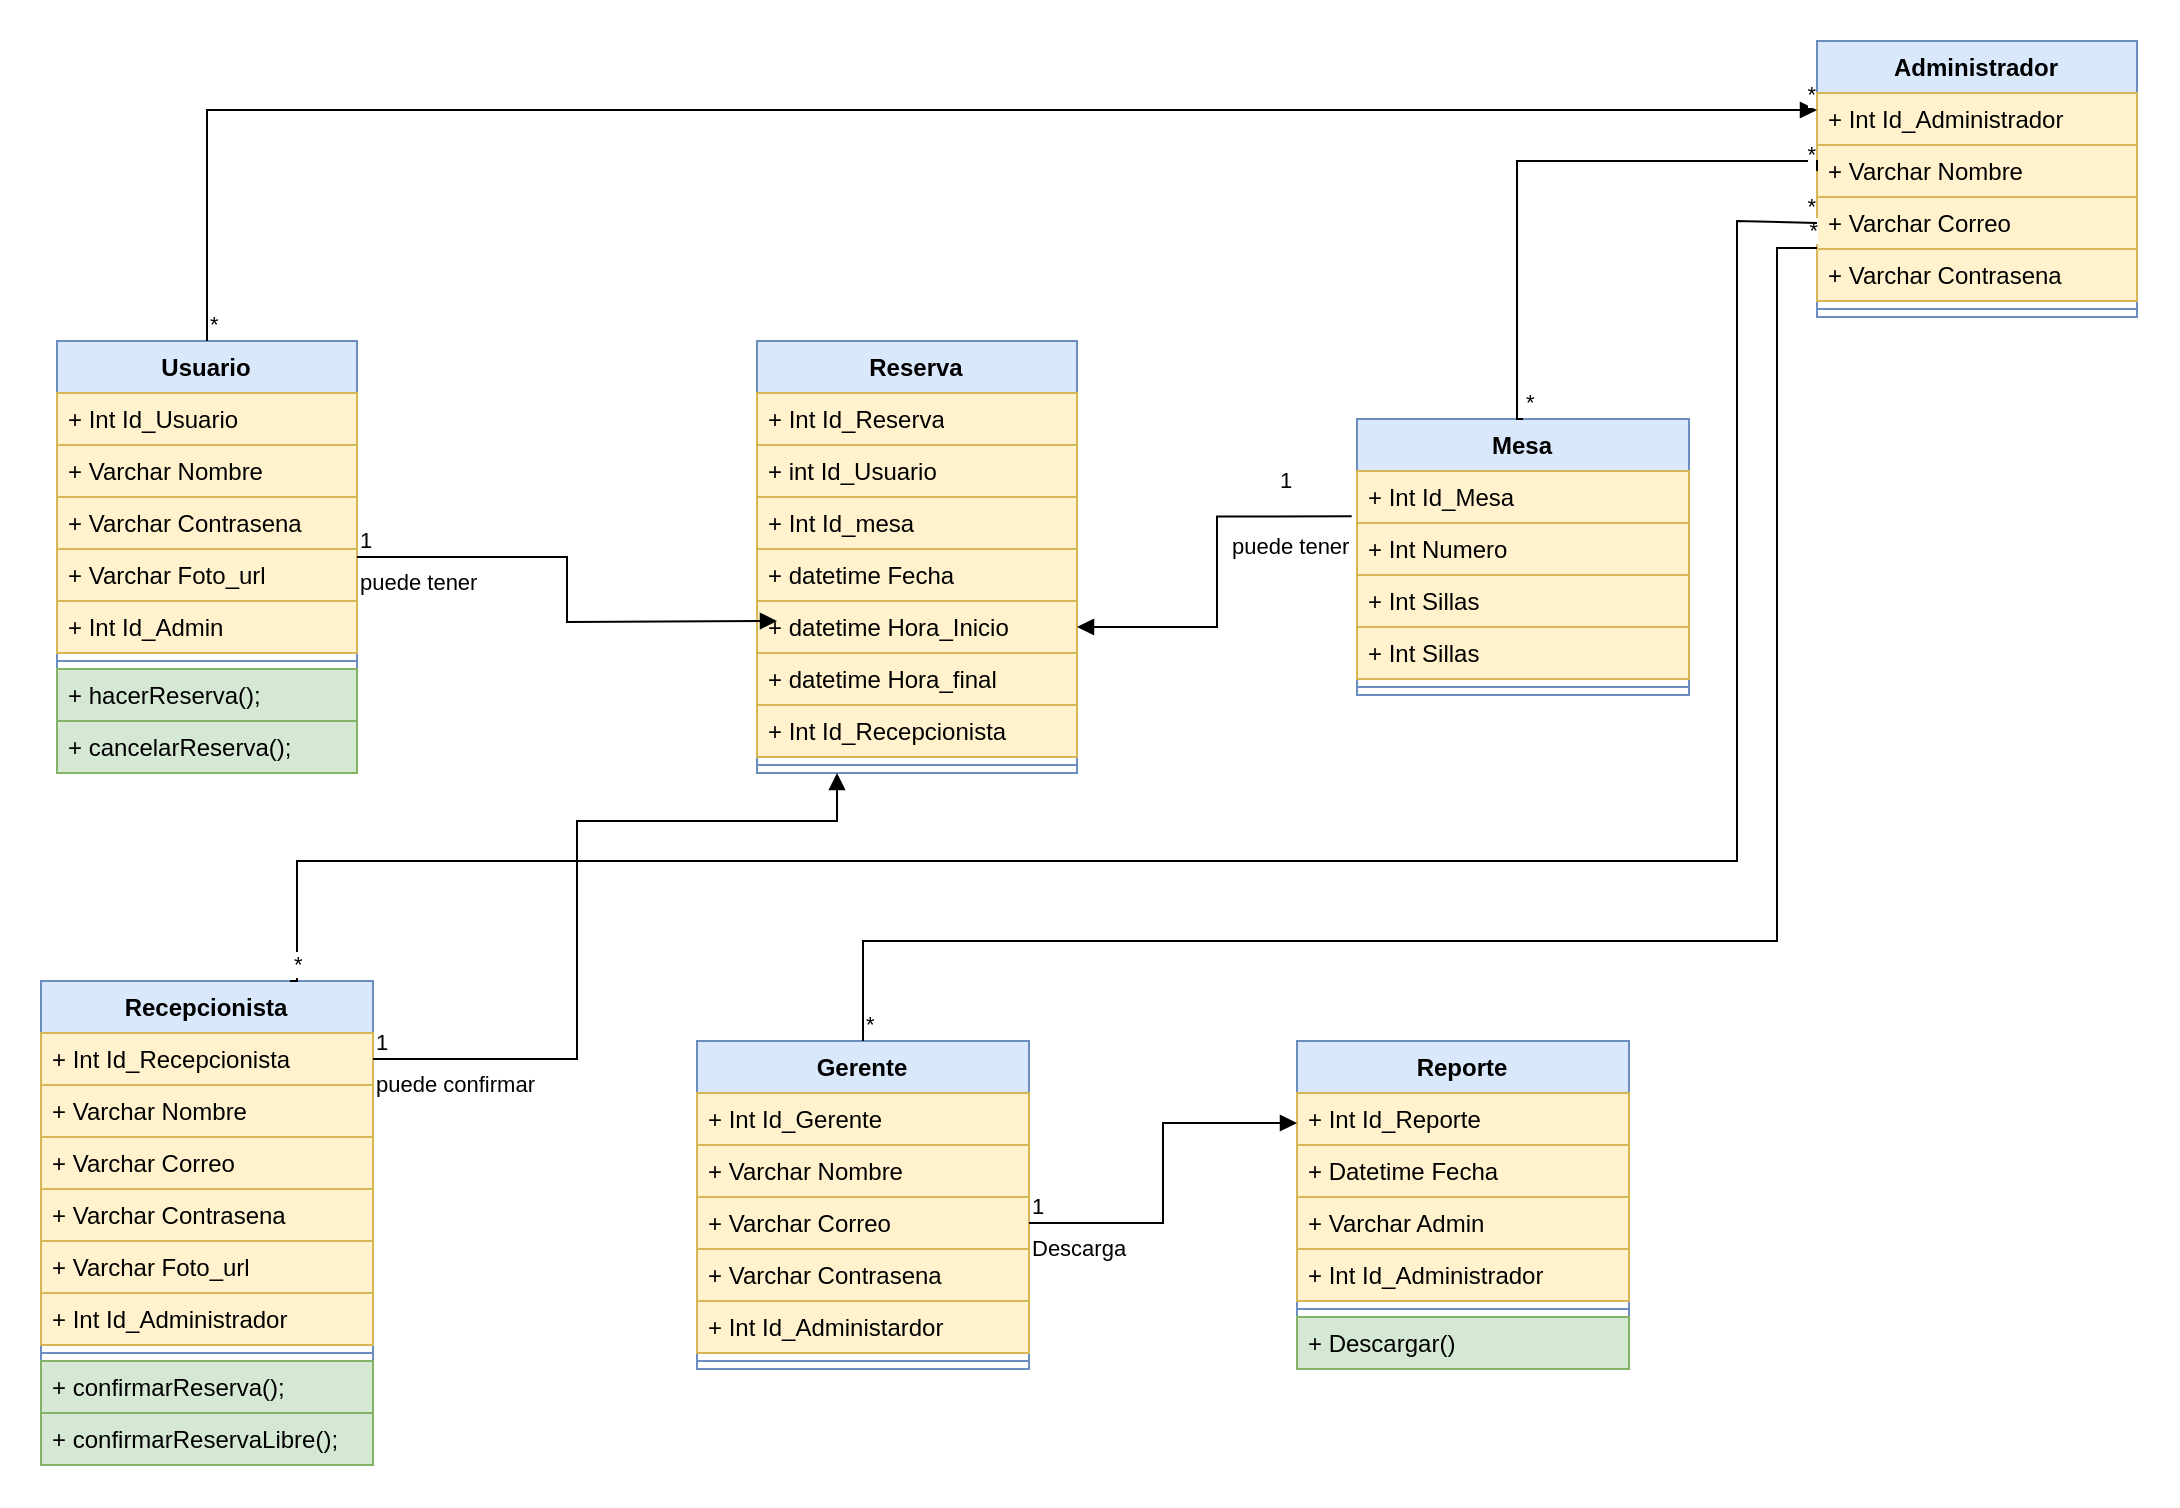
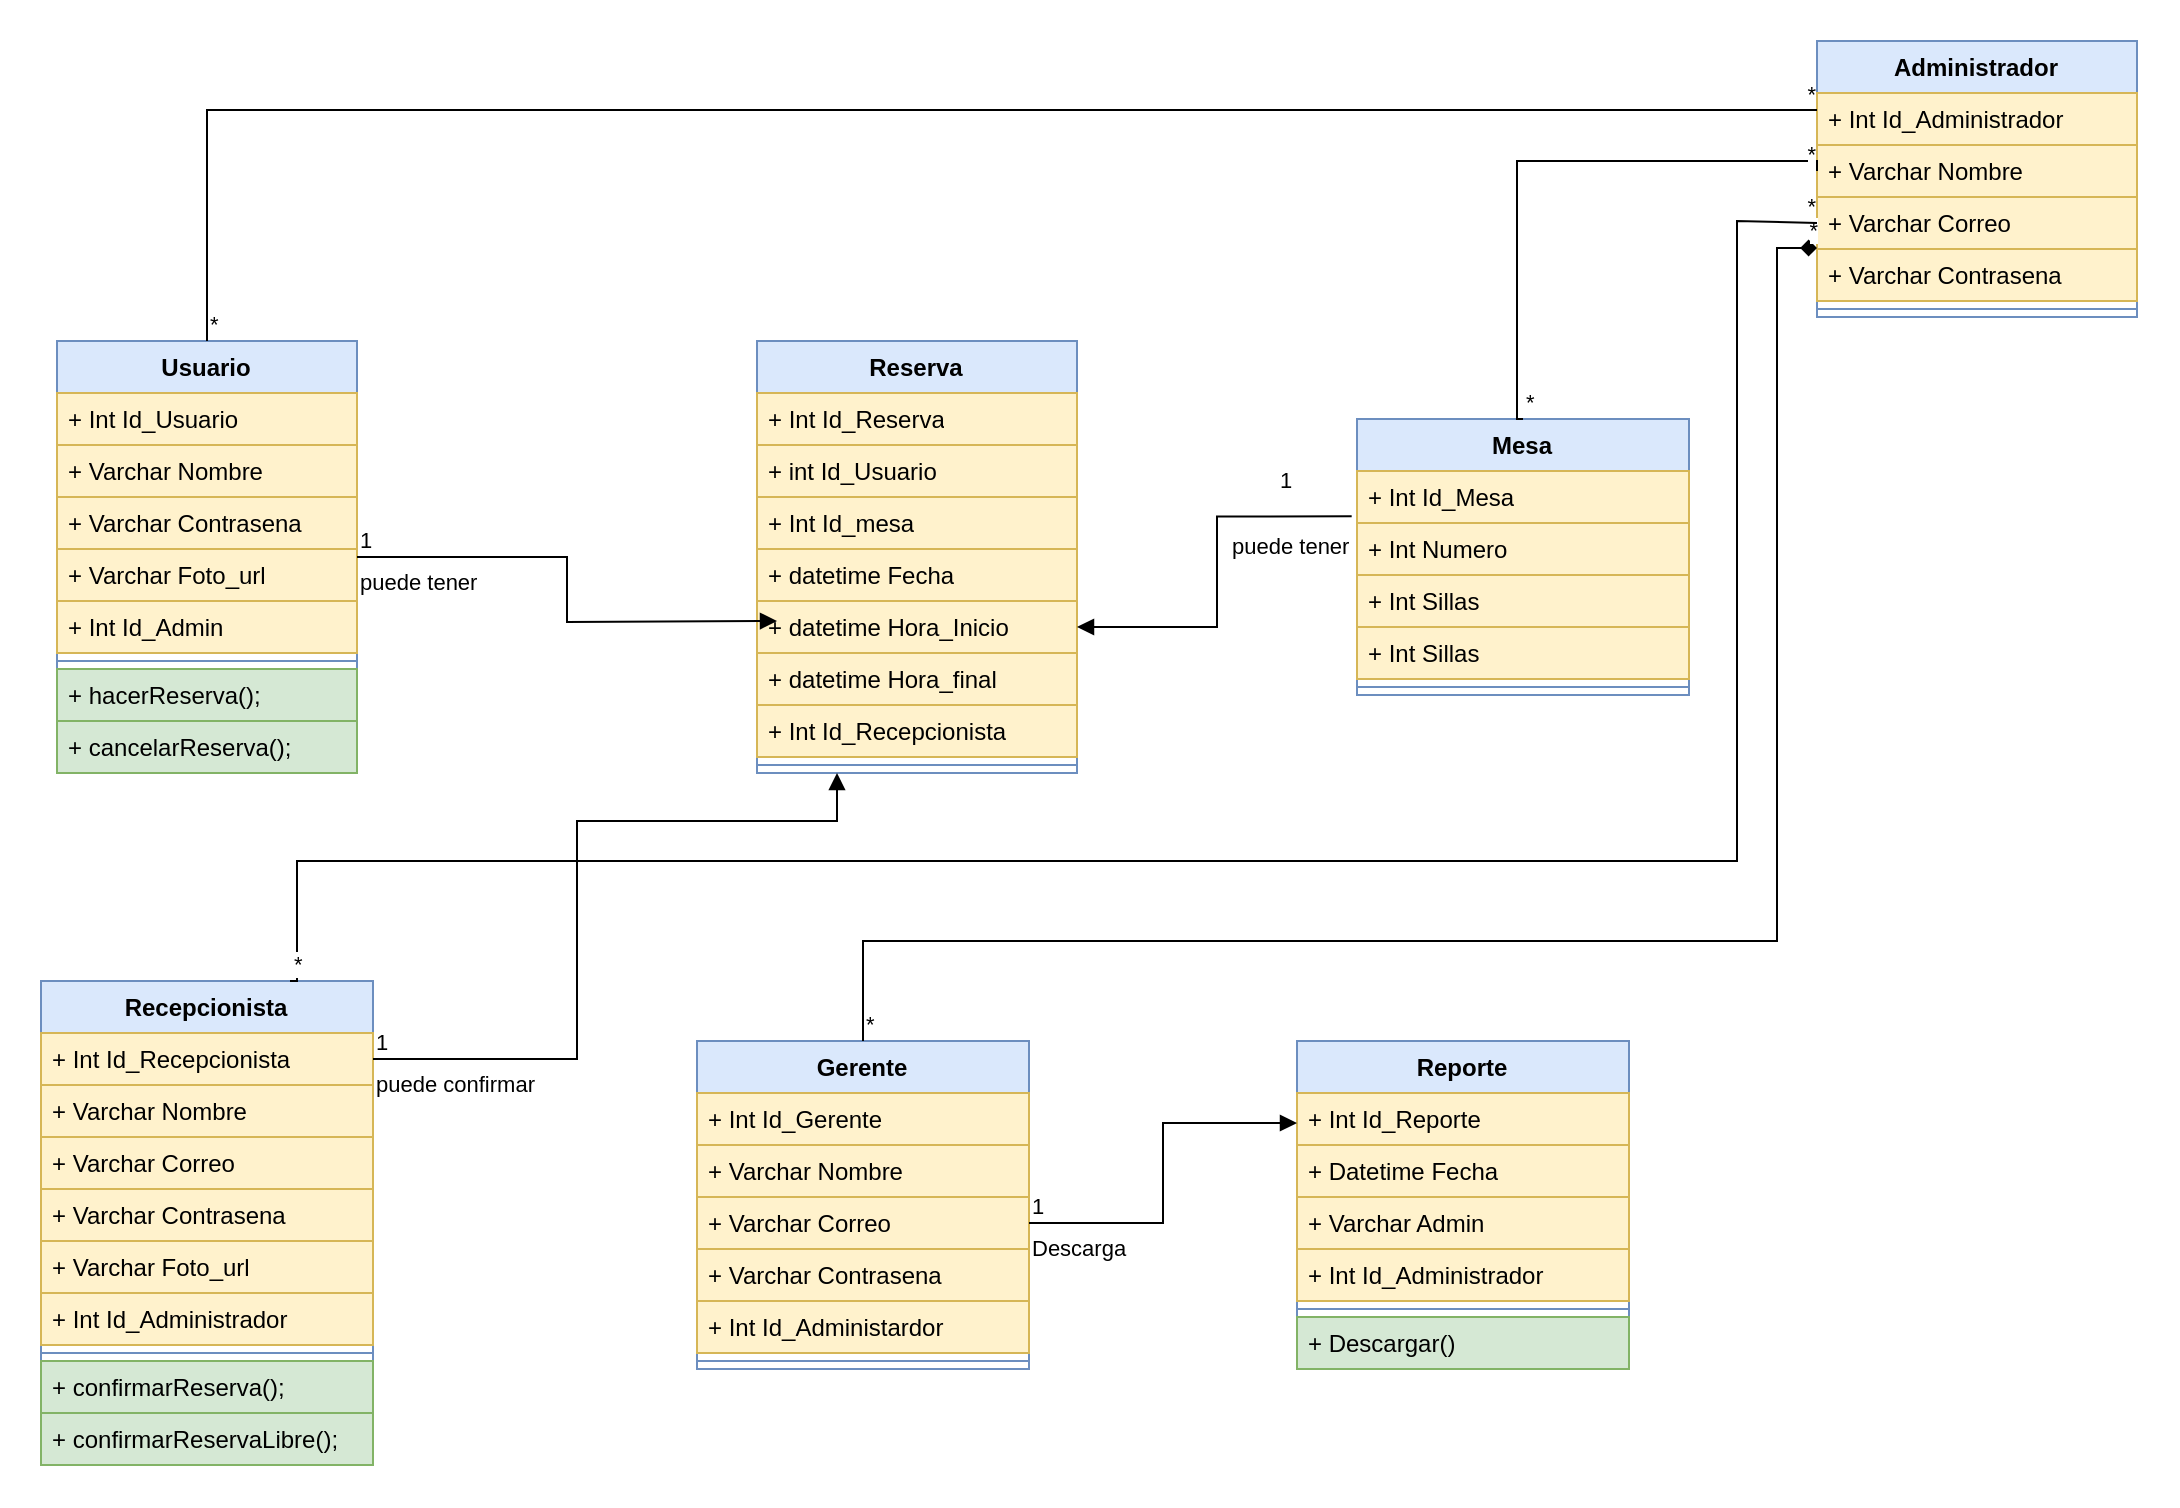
edge "Usuario" -> "Administrador": arrowhead block -> none
edge "Administrador" -- "Gerente": arrowhead none -> diamond
